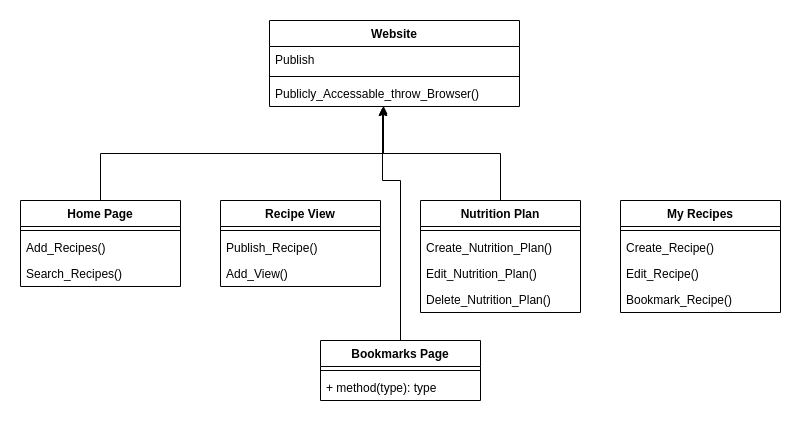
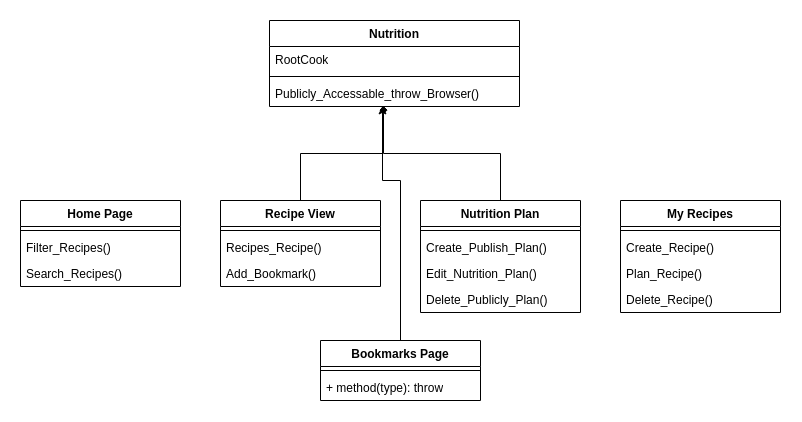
node "Website": label "Website" -> "Nutrition"
node "Publish": label "Publish" -> "RootCook"
edge "Nutrition Plan" -> "Publicly_Accessable_throw_Browser()": arrowhead classic -> diamond
edge "Home Page" -> "Publicly_Accessable_throw_Browser()": removed
edge "Bookmarks Page" -> "Publicly_Accessable_throw_Browser()": arrowhead classic -> none
edge "Recipe View" -> "Publicly_Accessable_throw_Browser()": added
node "Add_Recipes()": label "Add_Recipes()" -> "Filter_Recipes()"
node "Publish_Recipe()": label "Publish_Recipe()" -> "Recipes_Recipe()"
node "Create_Nutrition_Plan()": label "Create_Nutrition_Plan()" -> "Create_Publish_Plan()"
node "Add_View()": label "Add_View()" -> "Add_Bookmark()"
node "Edit_Recipe()": label "Edit_Recipe()" -> "Plan_Recipe()"
node "Delete_Nutrition_Plan()": label "Delete_Nutrition_Plan()" -> "Delete_Publicly_Plan()"
node "Bookmark_Recipe()": label "Bookmark_Recipe()" -> "Delete_Recipe()"
node "+ method(type): type": label "+ method(type): type" -> "+ method(type): throw"
